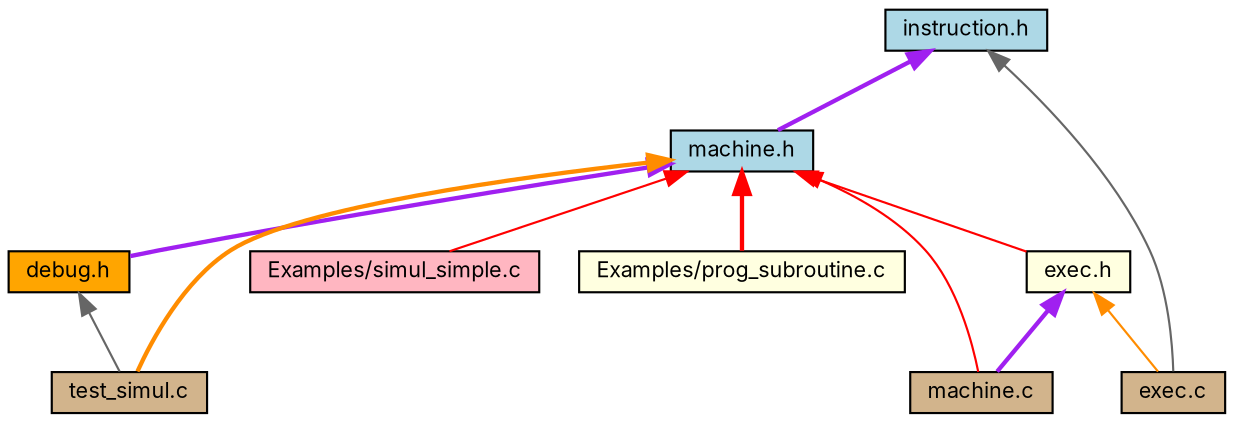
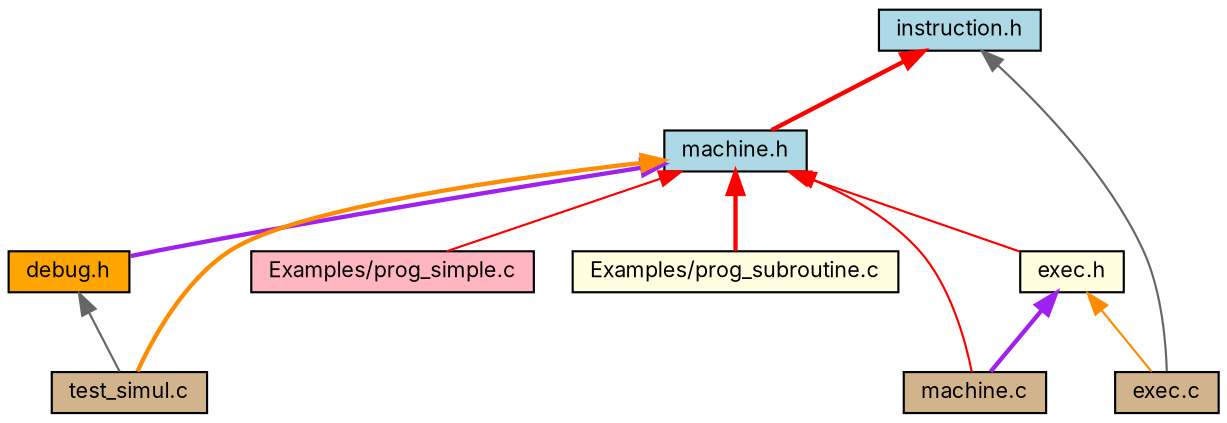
edge "machine.h" -> "instruction.h": color purple -> red
node "Examples/simul_simple.c": label "Examples/simul_simple.c" -> "Examples/prog_simple.c"
